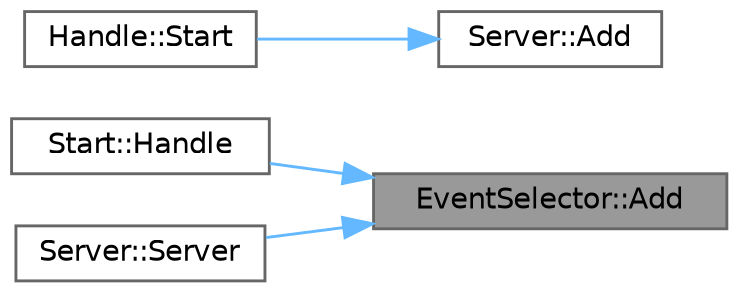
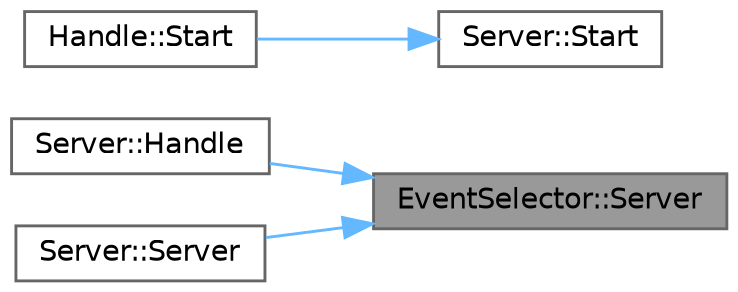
node "Server::Add": label "Server::Add" -> "Server::Start"
node "Start::Handle": label "Start::Handle" -> "Server::Handle"
node "EventSelector::Add": label "EventSelector::Add" -> "EventSelector::Server"
